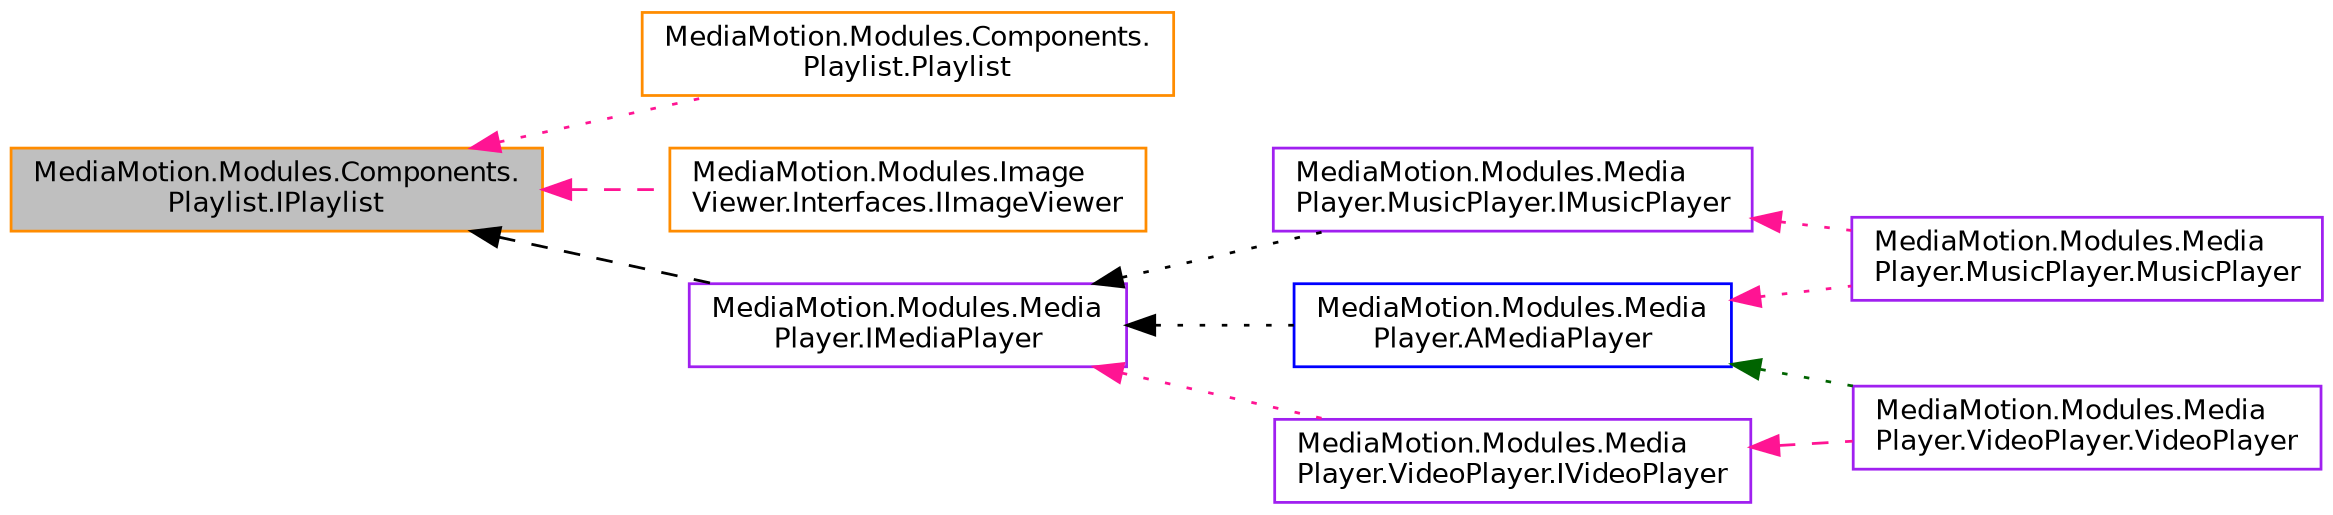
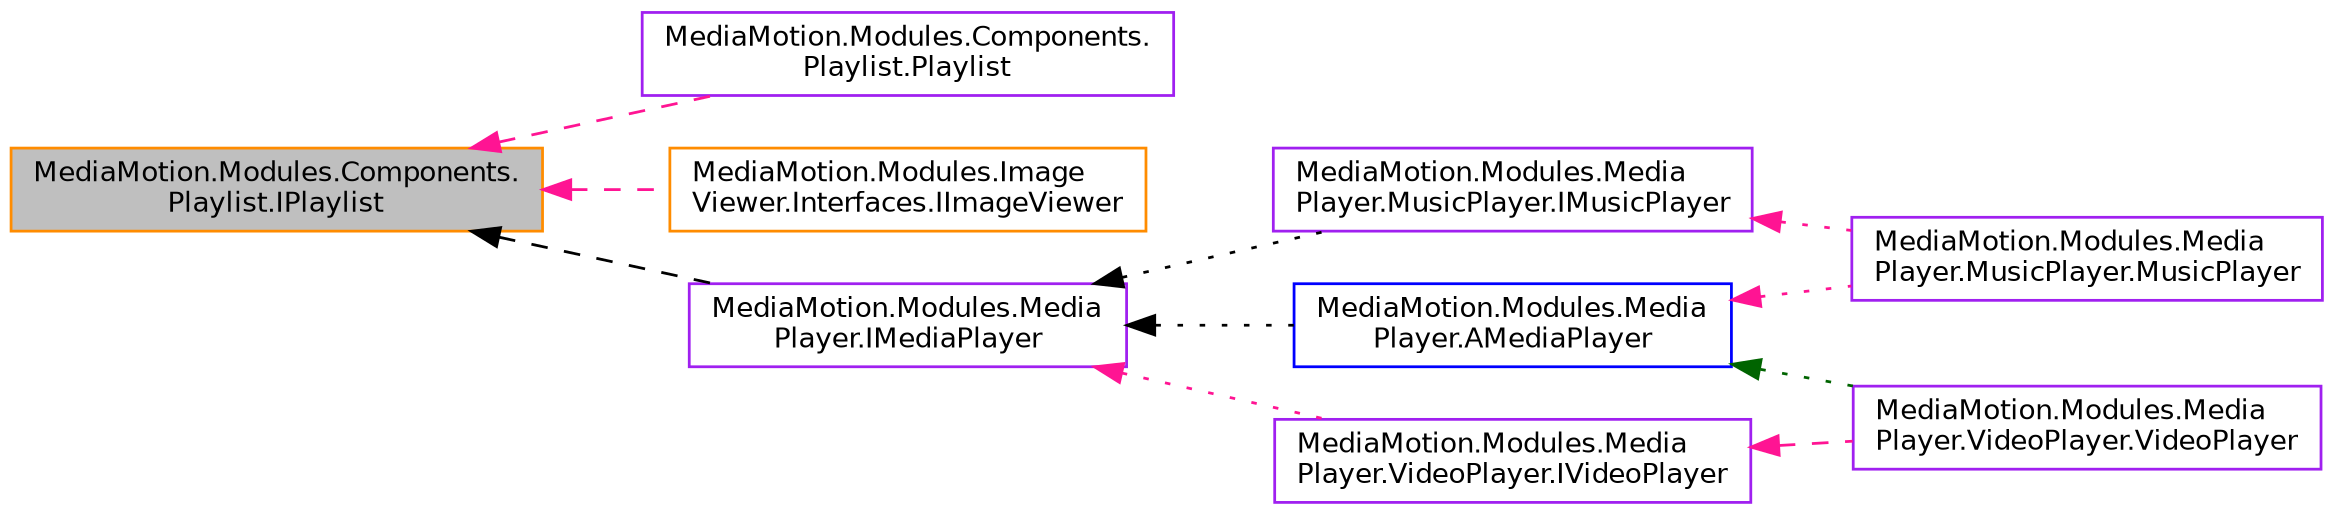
node "MediaMotion.Modules.Components. Playlist.Playlist": color darkorange -> purple
edge "MediaMotion.Modules.Components. Playlist.Playlist" -> "MediaMotion.Modules.Components. Playlist.IPlaylist": style dotted -> dashed
